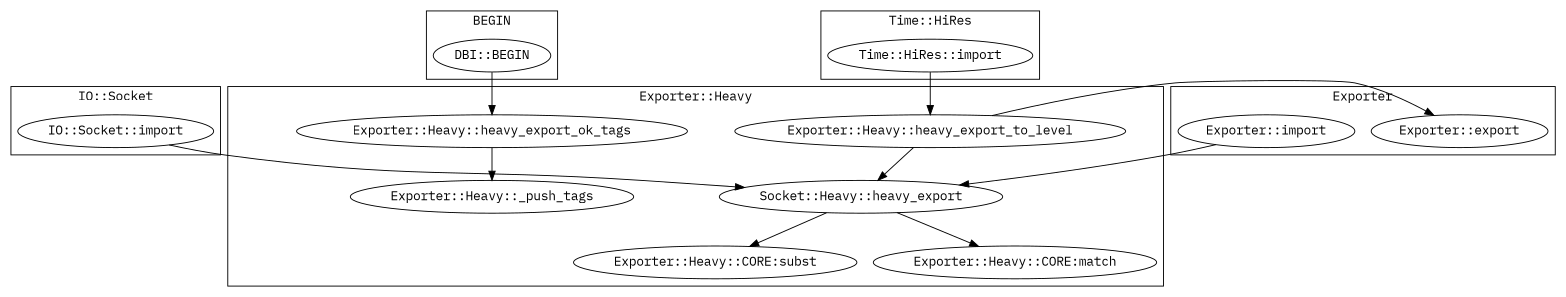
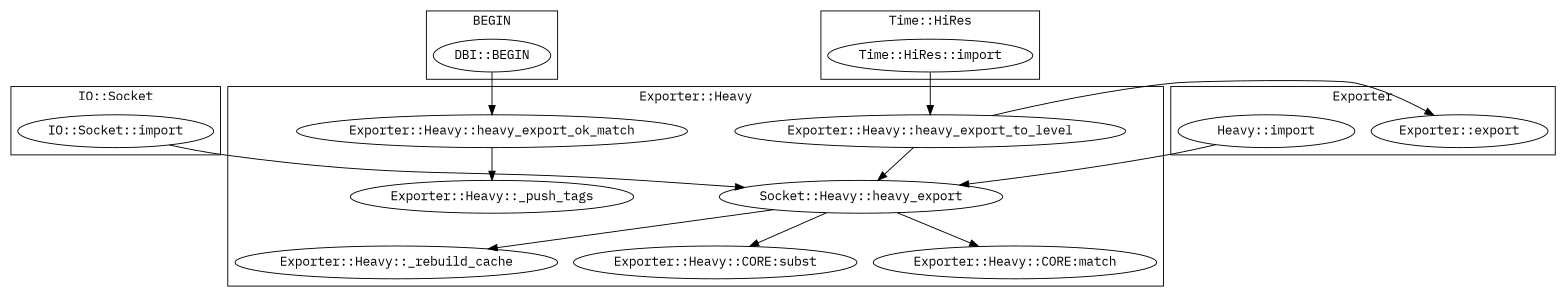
node "Exporter::Heavy::heavy_export_ok_tags": label "Exporter::Heavy::heavy_export_ok_tags" -> "Exporter::Heavy::heavy_export_ok_match"
node "Exporter::import": label "Exporter::import" -> "Heavy::import"
node "Exporter::Heavy::_rebuild_cache": added
